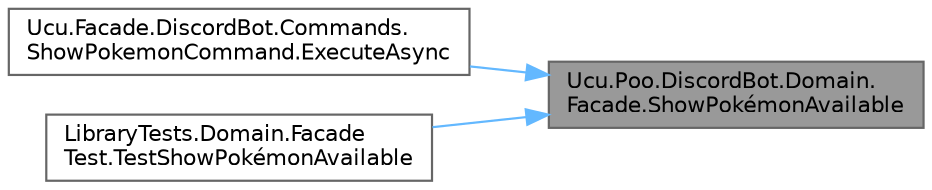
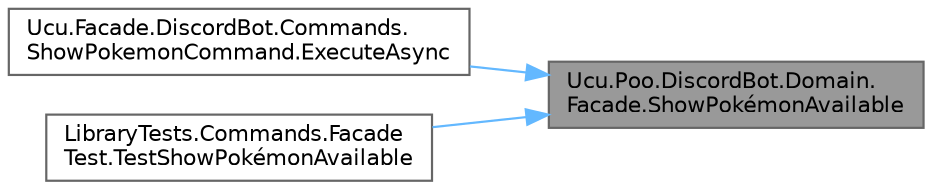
node "LibraryTests.Domain.Facade Test.TestShowPokémonAvailable": label "LibraryTests.Domain.Facade Test.TestShowPokémonAvailable" -> "LibraryTests.Commands.Facade Test.TestShowPokémonAvailable"
